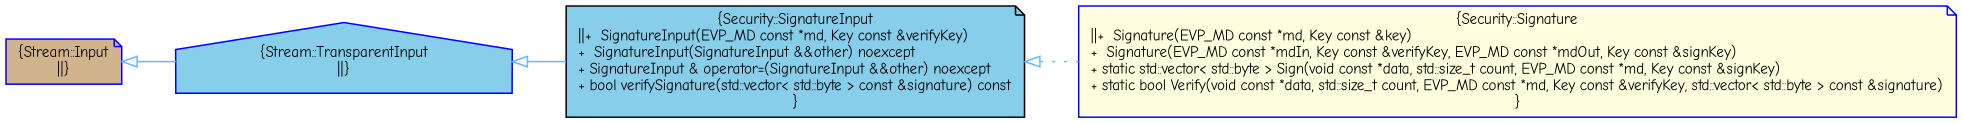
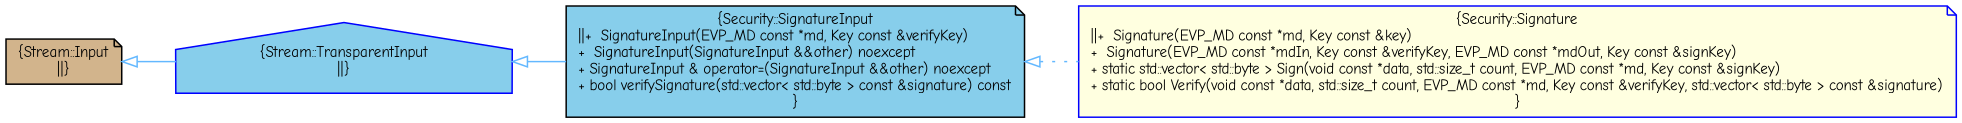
node "{Stream::Input ||}": color blue -> black
